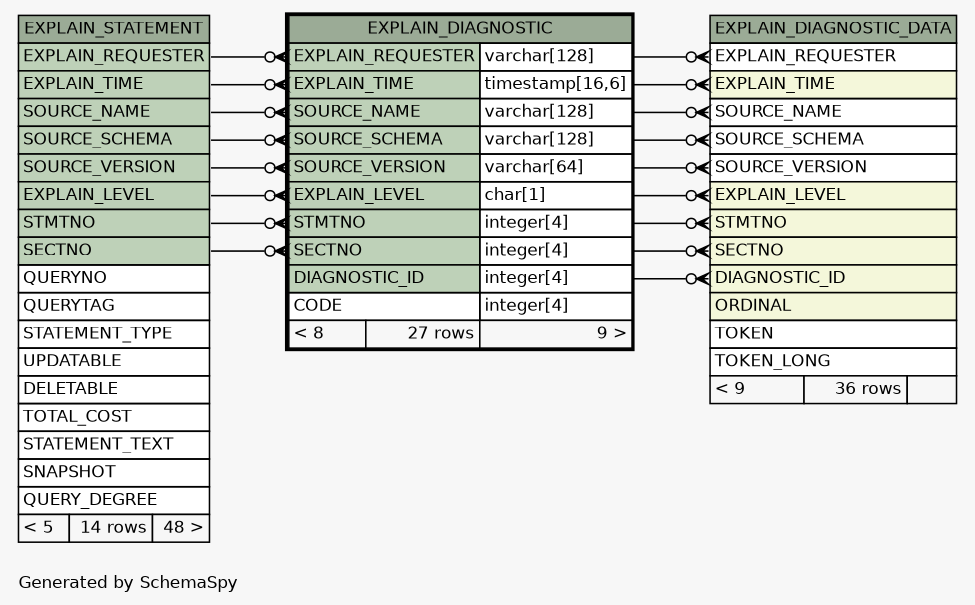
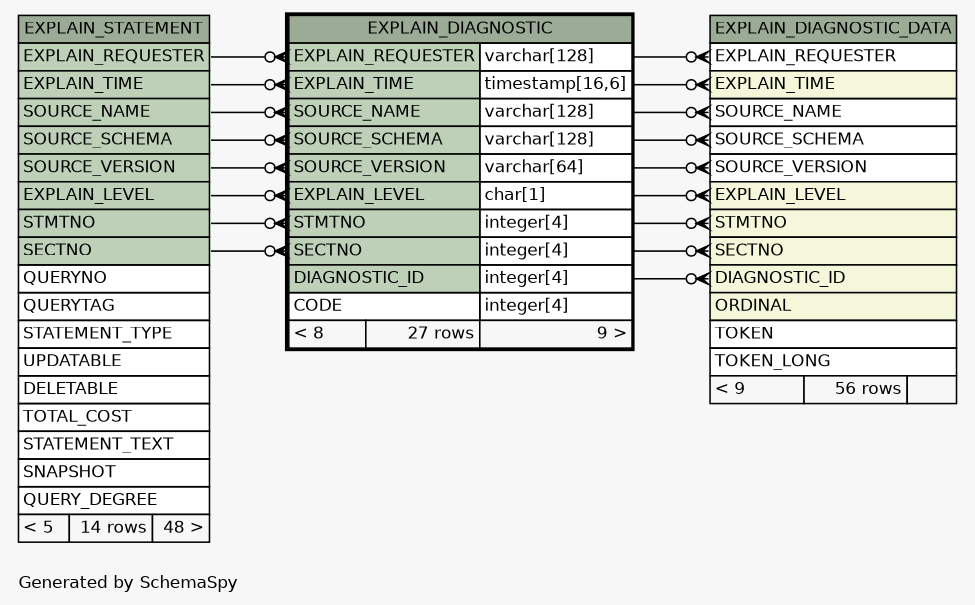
node "EXPLAIN_DIAGNOSTIC_DATA": text "36 rows" -> "56 rows"
